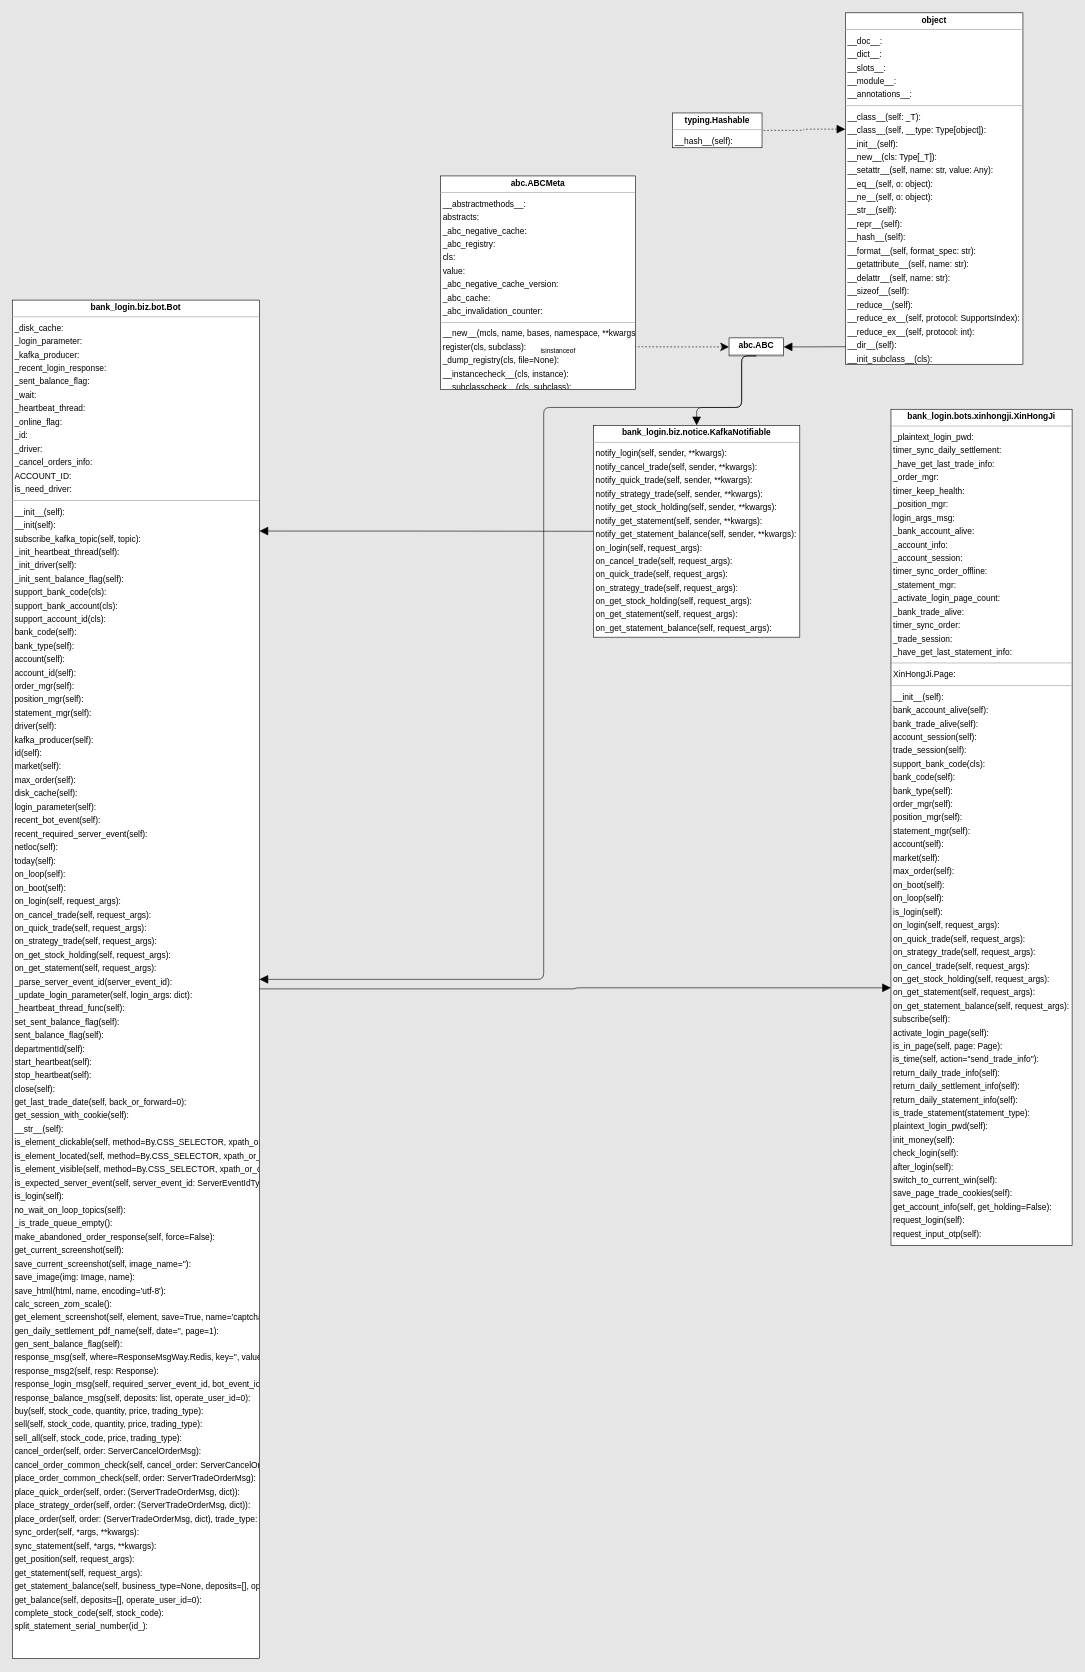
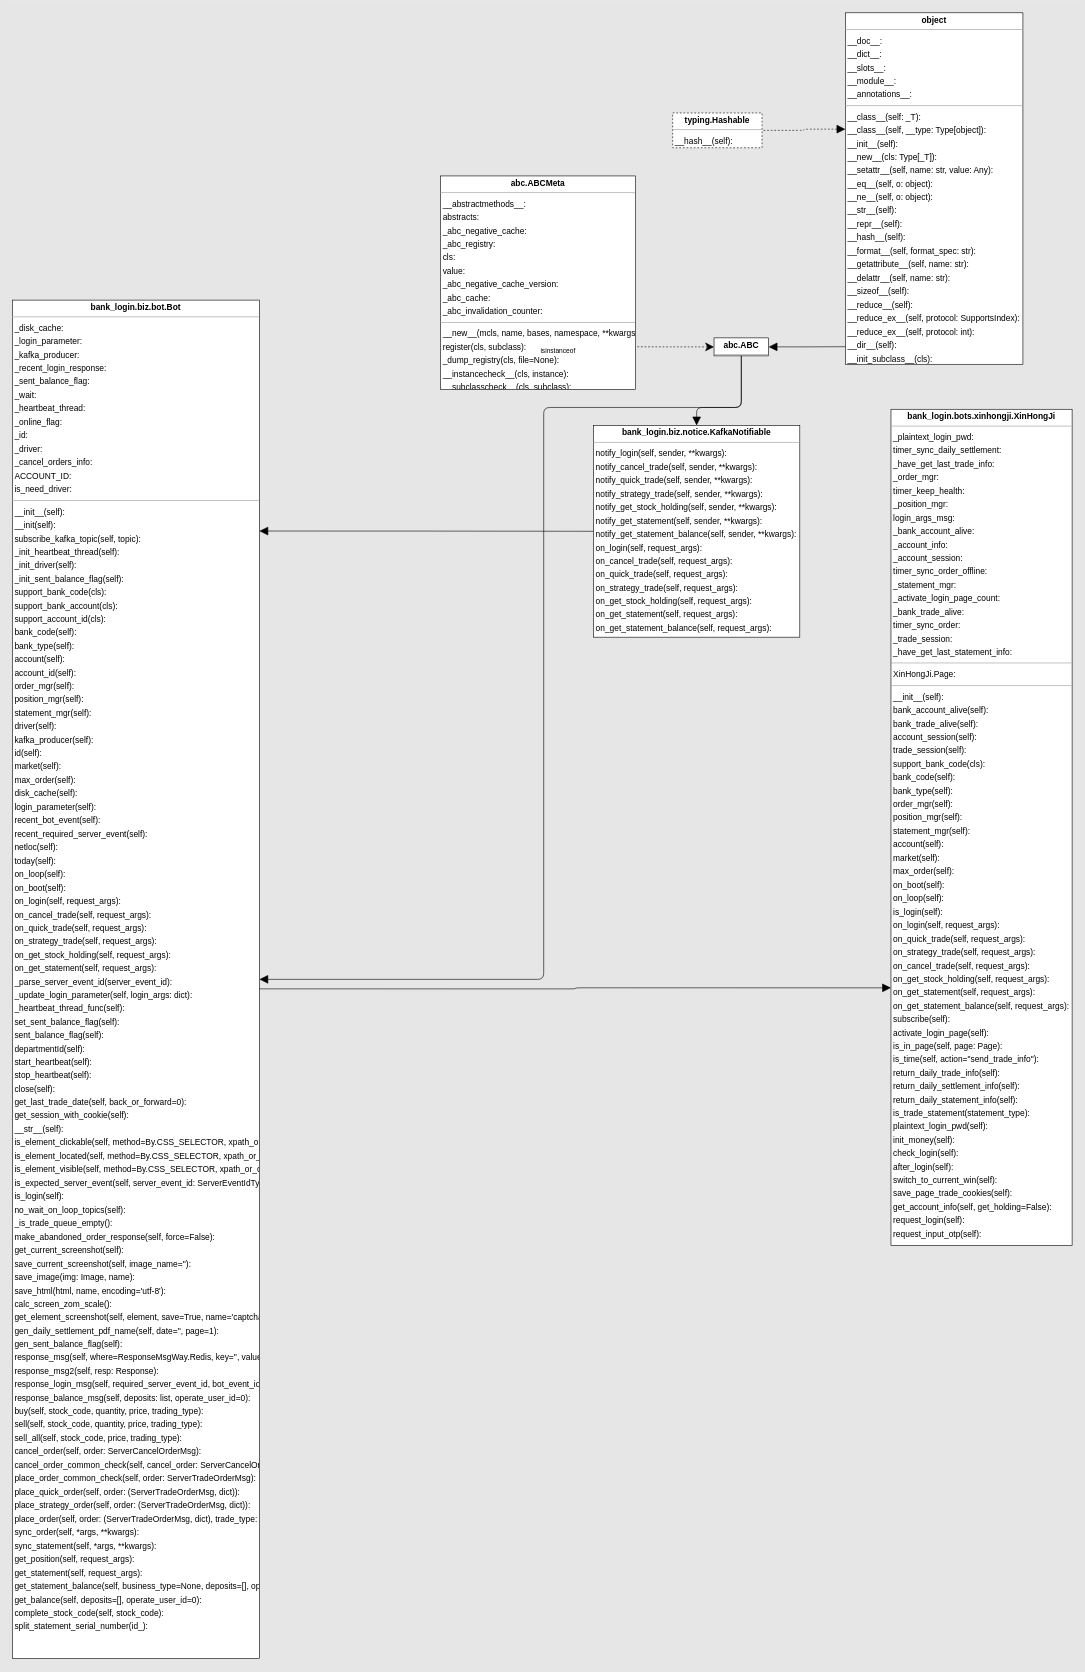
node "typing.Hashable __hash__(self):": style solid -> dashed
node "abc.ABC": moved (757, 347) -> (742, 347)
